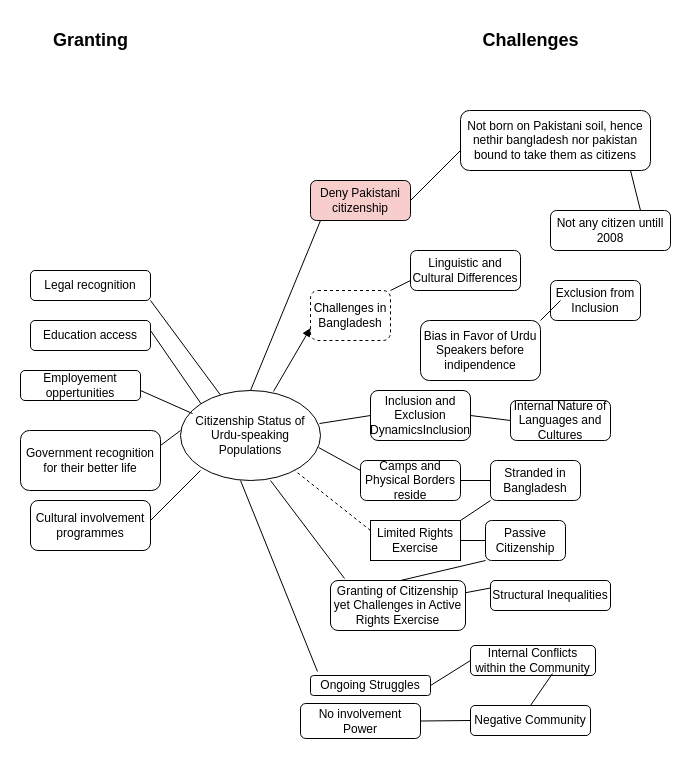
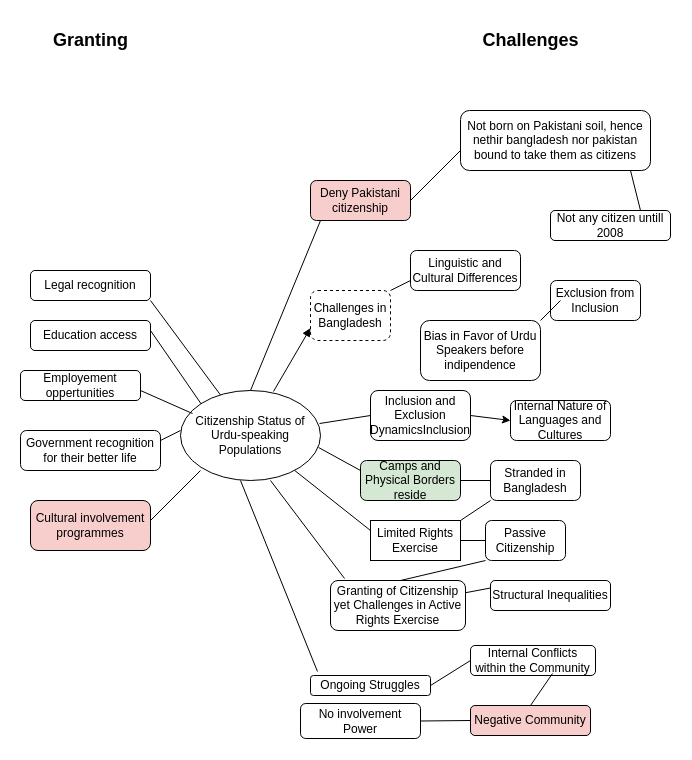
node "Not any citizen untill 2008": size 120x40 -> 120x30
edge "Inclusion and Exclusion DynamicsInclusion" -- "Internal Nature of Languages and Cultures": arrowhead none -> classic
node "Government recognition for their better life": size 140x60 -> 140x40
node "Camps and Physical Borders reside": fillcolor #ffffff -> #d5e8d4
edge "Citizenship Status of Urdu-speaking Populations" -- "Limited Rights Exercise": style dashed -> solid
node "Cultural involvement programmes": fillcolor #ffffff -> #f8cecc
node "Negative Community": fillcolor #ffffff -> #f8cecc
